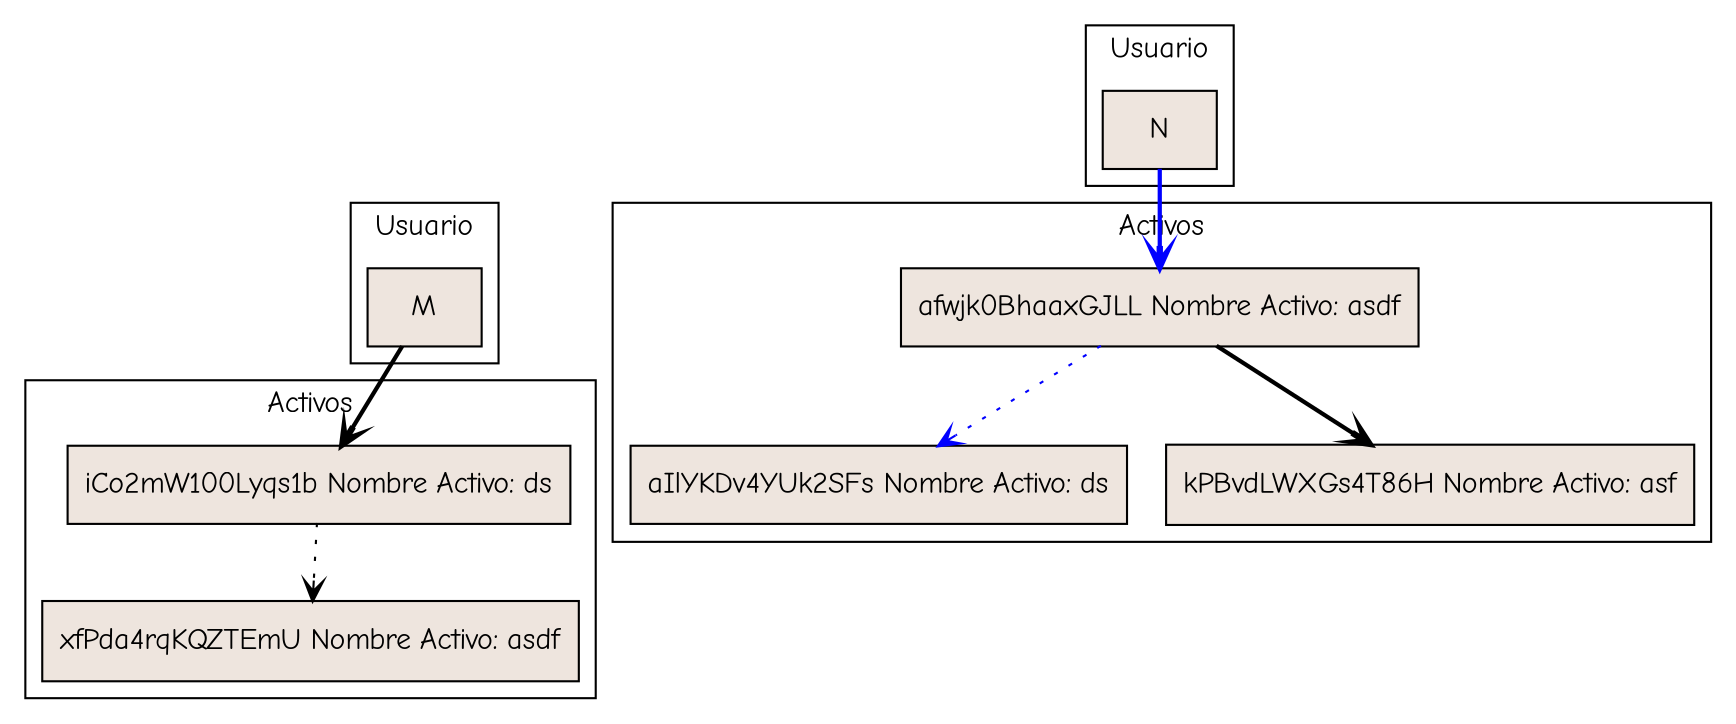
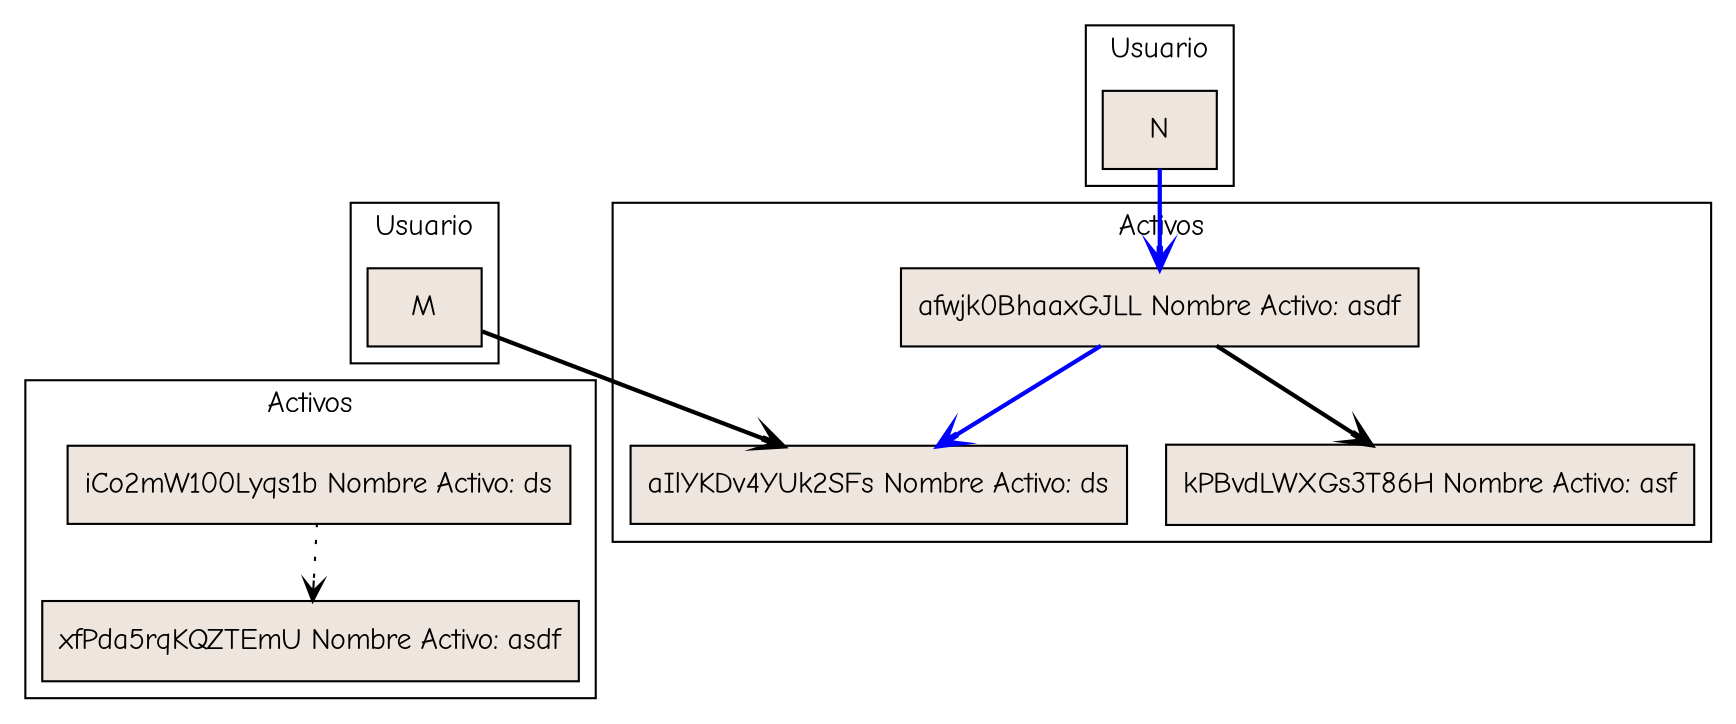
edge "afwjk0BhaaxGJLL Nombre Activo: asdf" -> "aIlYKDv4YUk2SFs Nombre Activo: ds": style dotted -> bold
edge "M" -> "iCo2mW100Lyqs1b Nombre Activo: ds": now "M" -> "aIlYKDv4YUk2SFs Nombre Activo: ds"
node "kPBvdLWXGs4T86H Nombre Activo: asf": label "kPBvdLWXGs4T86H Nombre Activo: asf" -> "kPBvdLWXGs3T86H Nombre Activo: asf"
node "xfPda4rqKQZTEmU Nombre Activo: asdf": label "xfPda4rqKQZTEmU Nombre Activo: asdf" -> "xfPda5rqKQZTEmU Nombre Activo: asdf"
